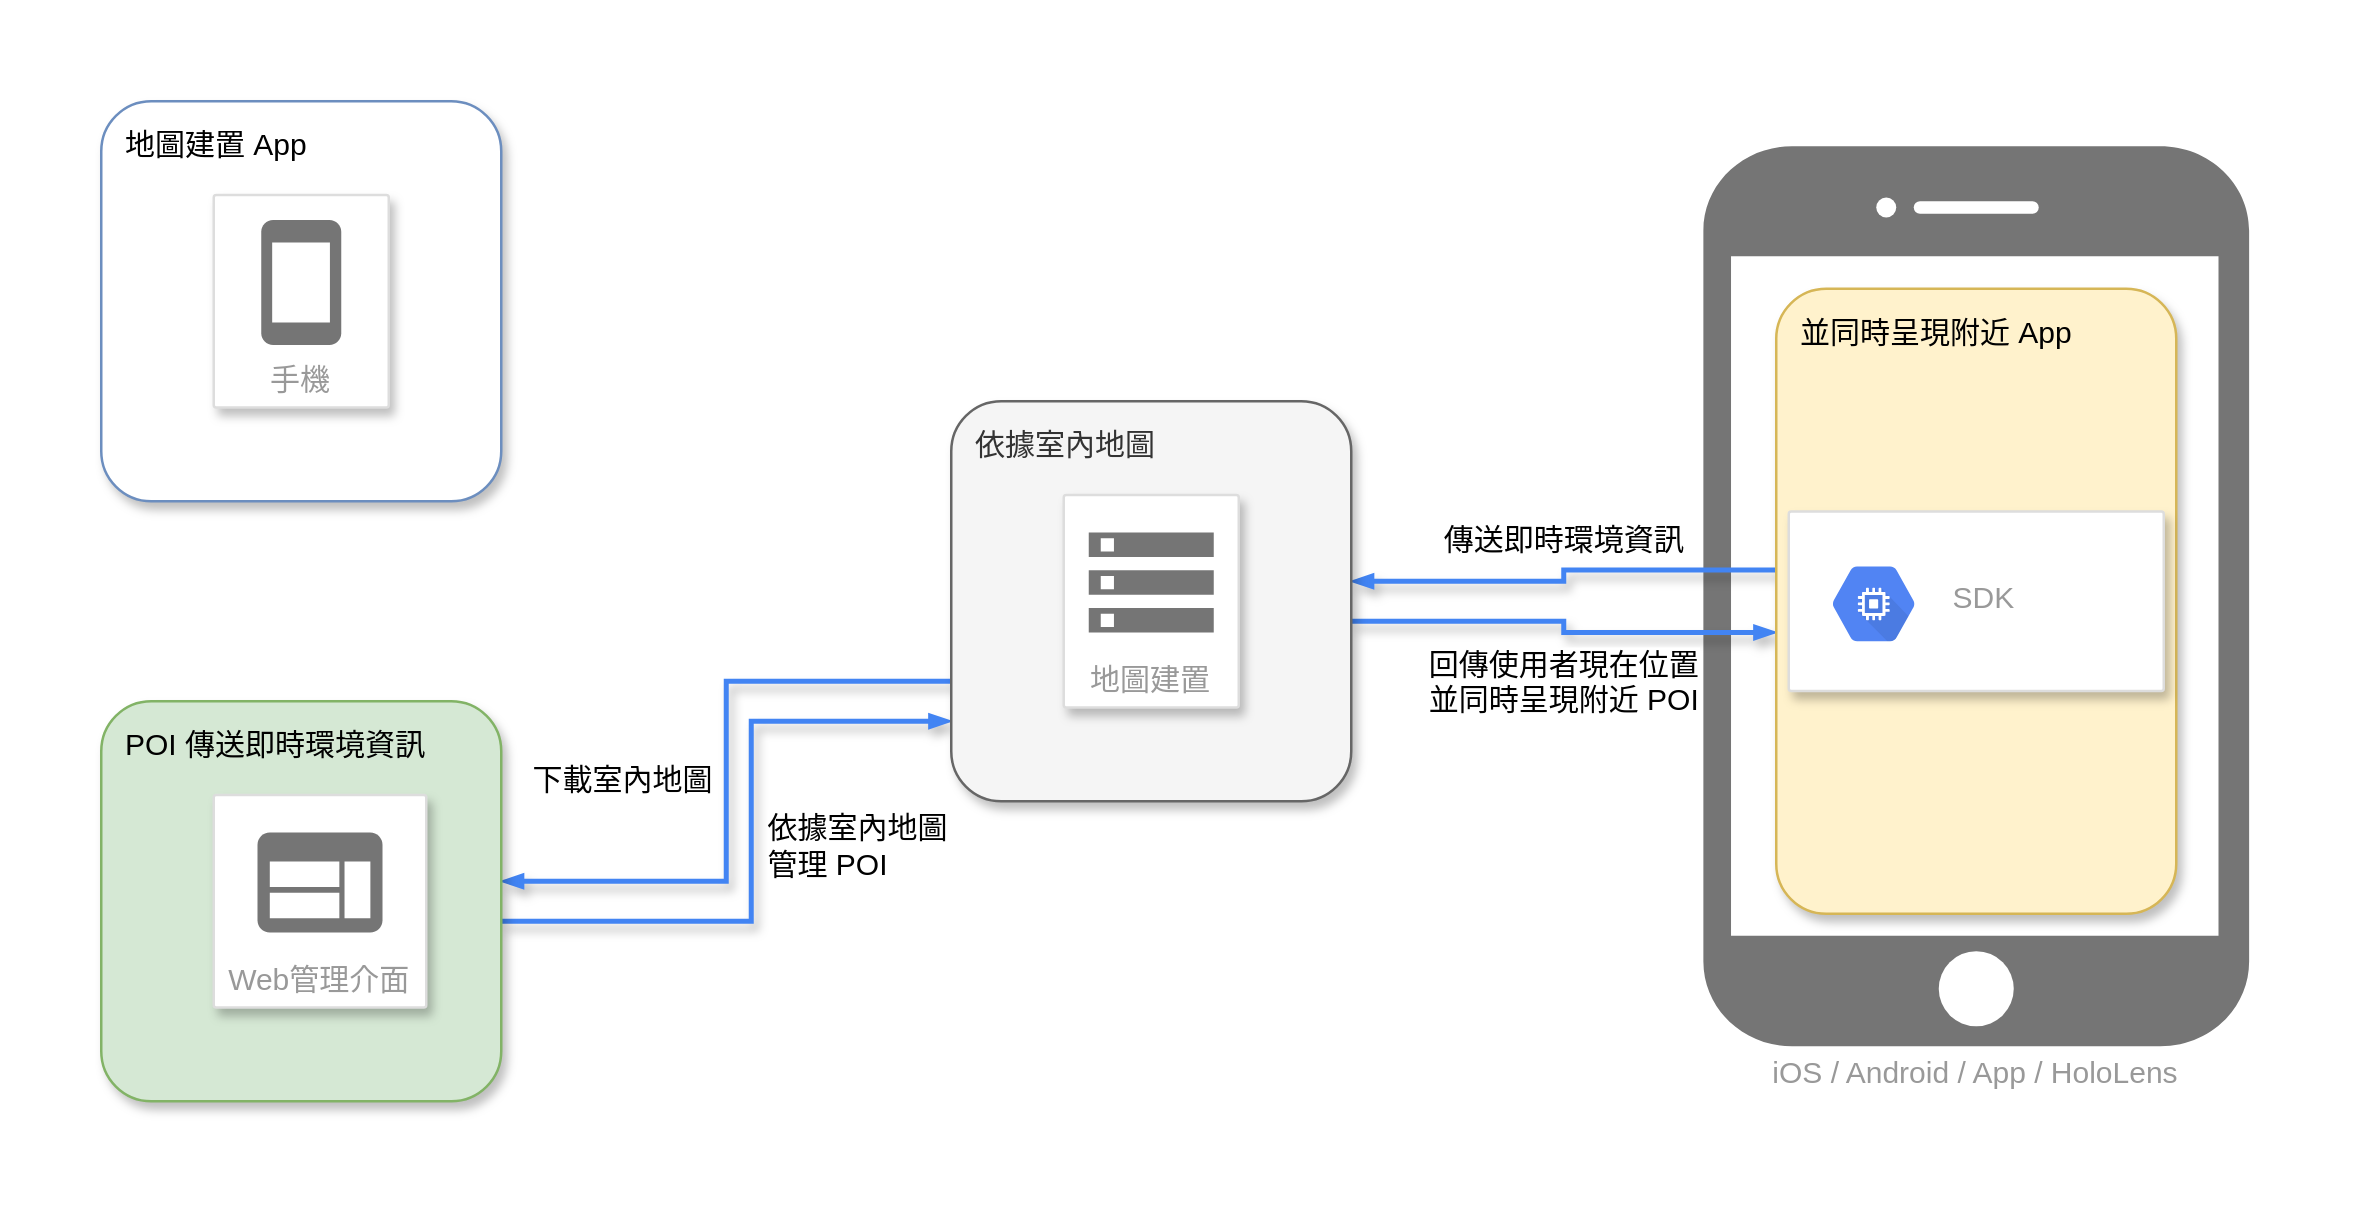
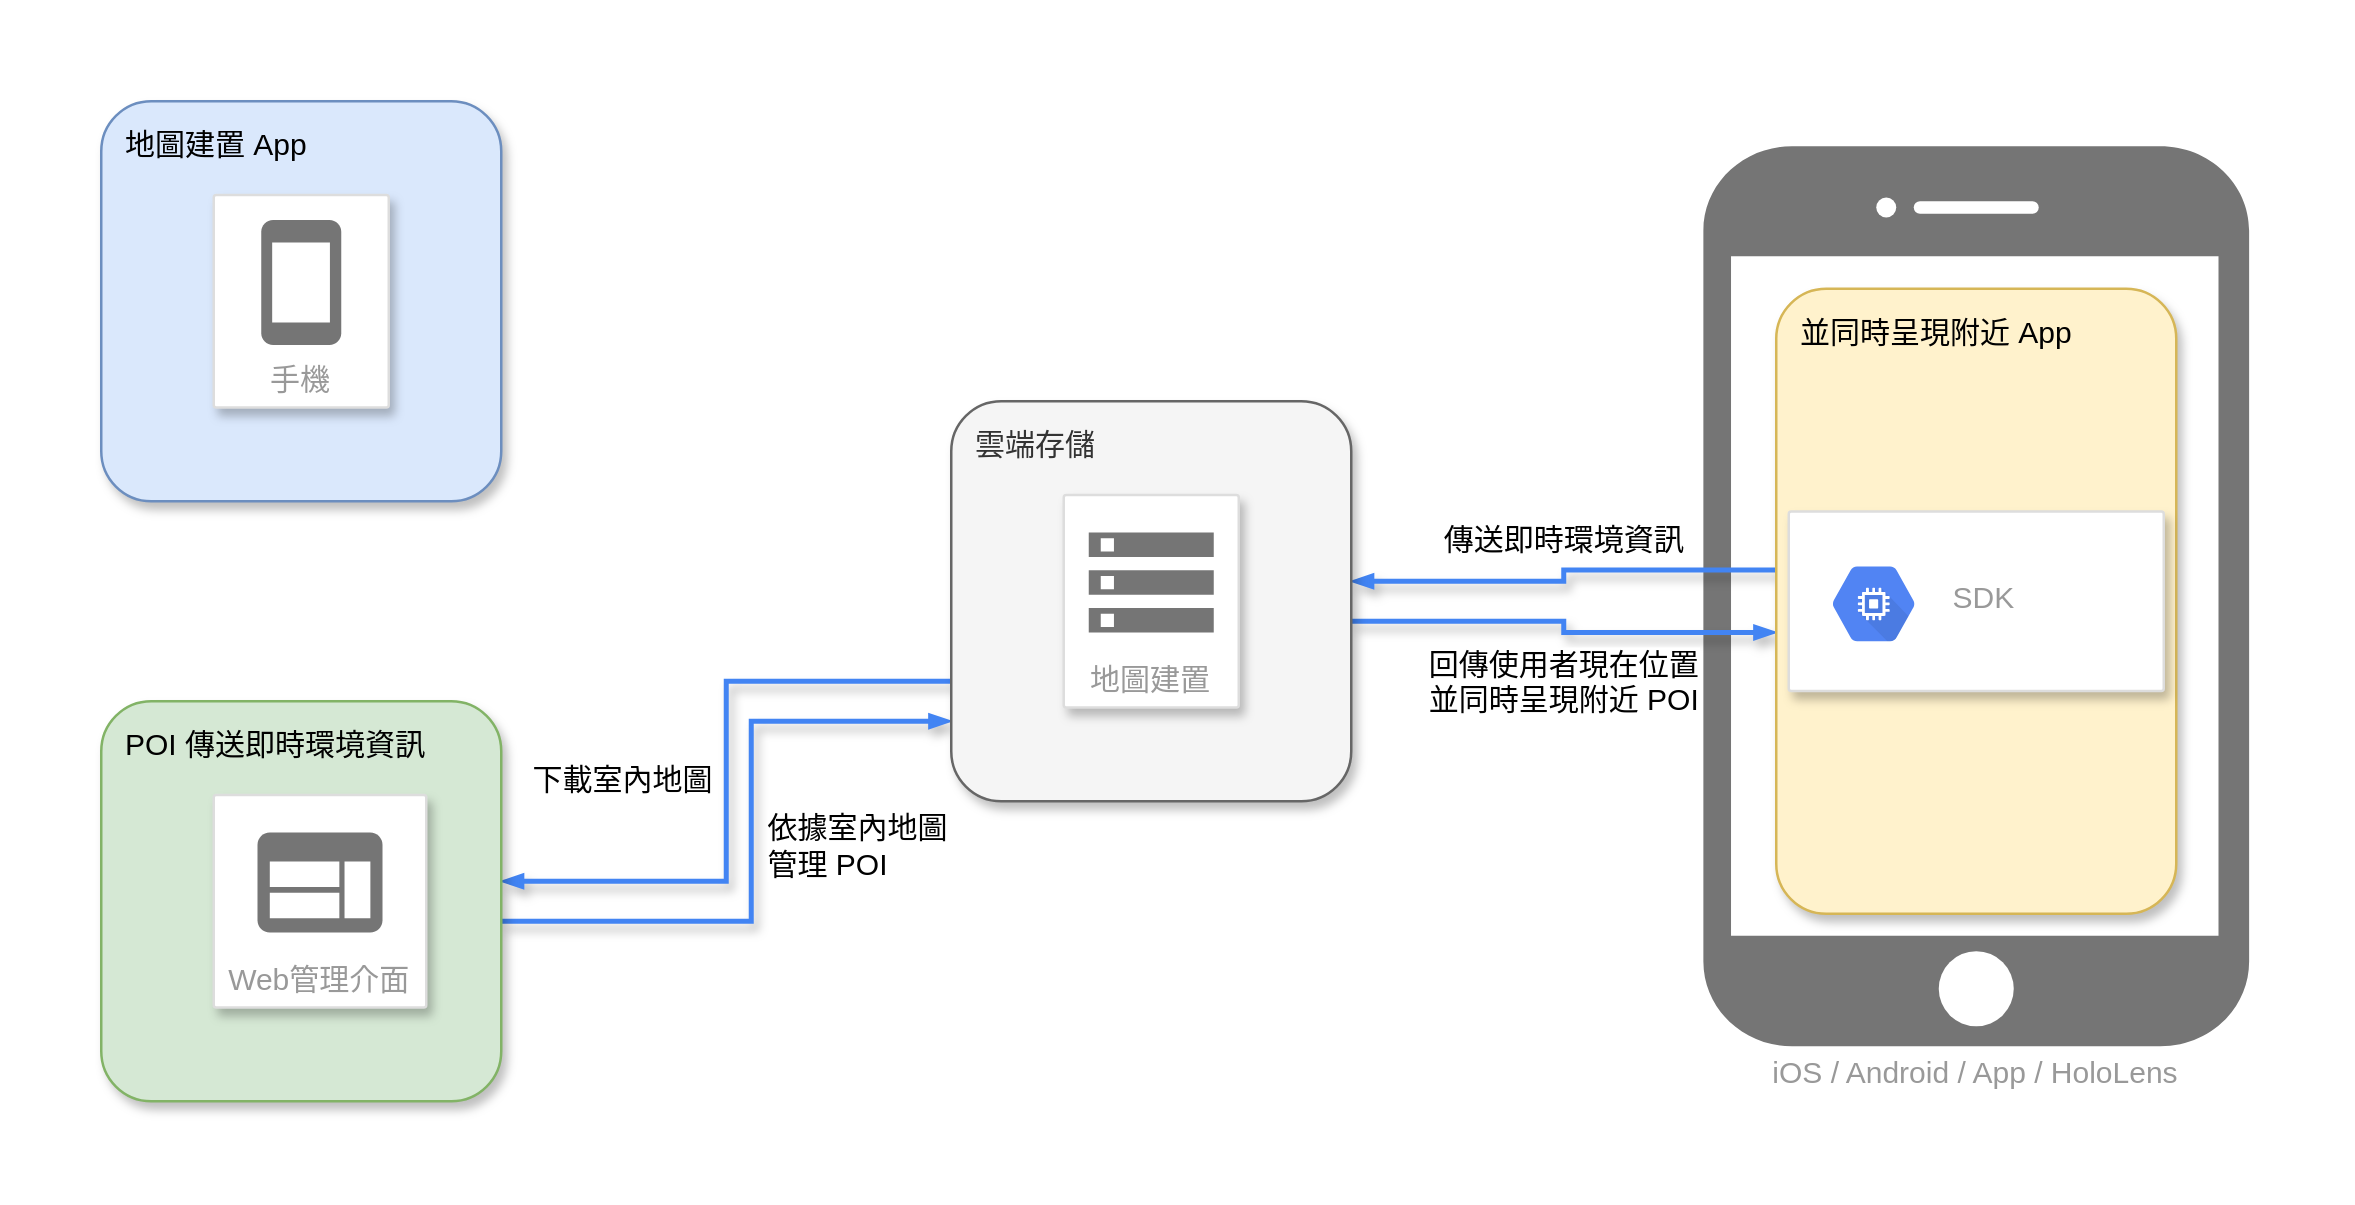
node "地圖建置 App": fillcolor #ffffff -> #dae8fc
node "依據室內地圖": label "依據室內地圖" -> "雲端存儲"
